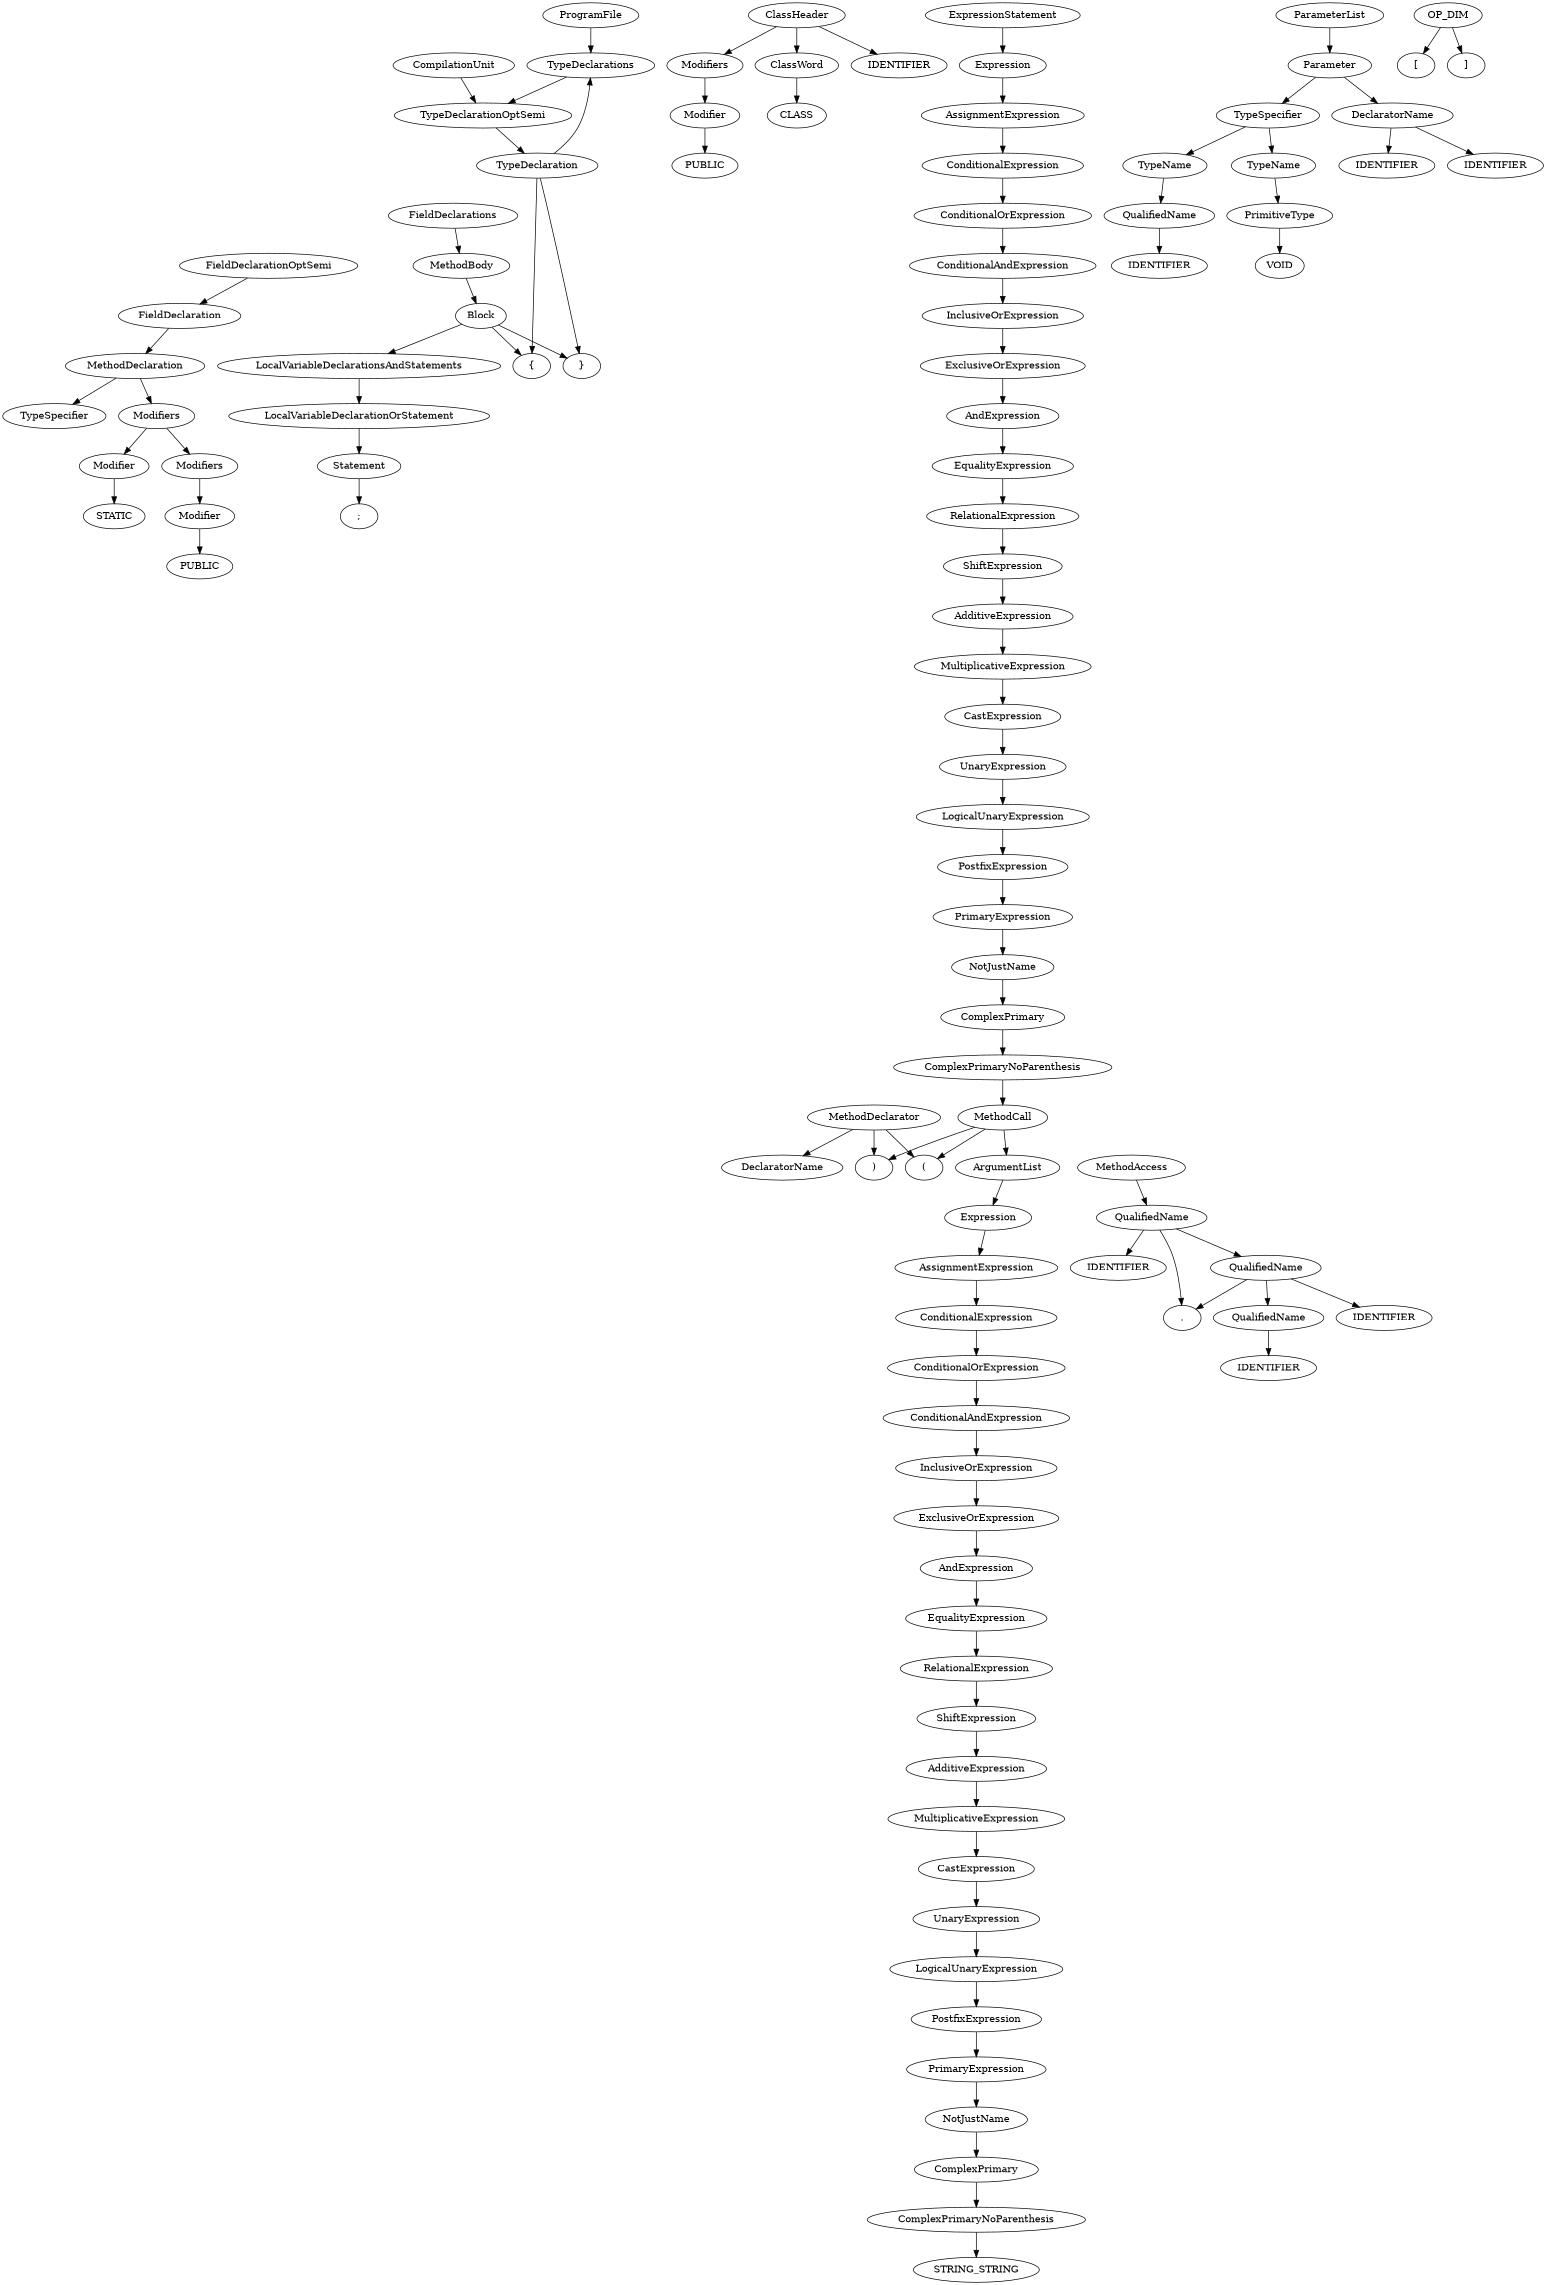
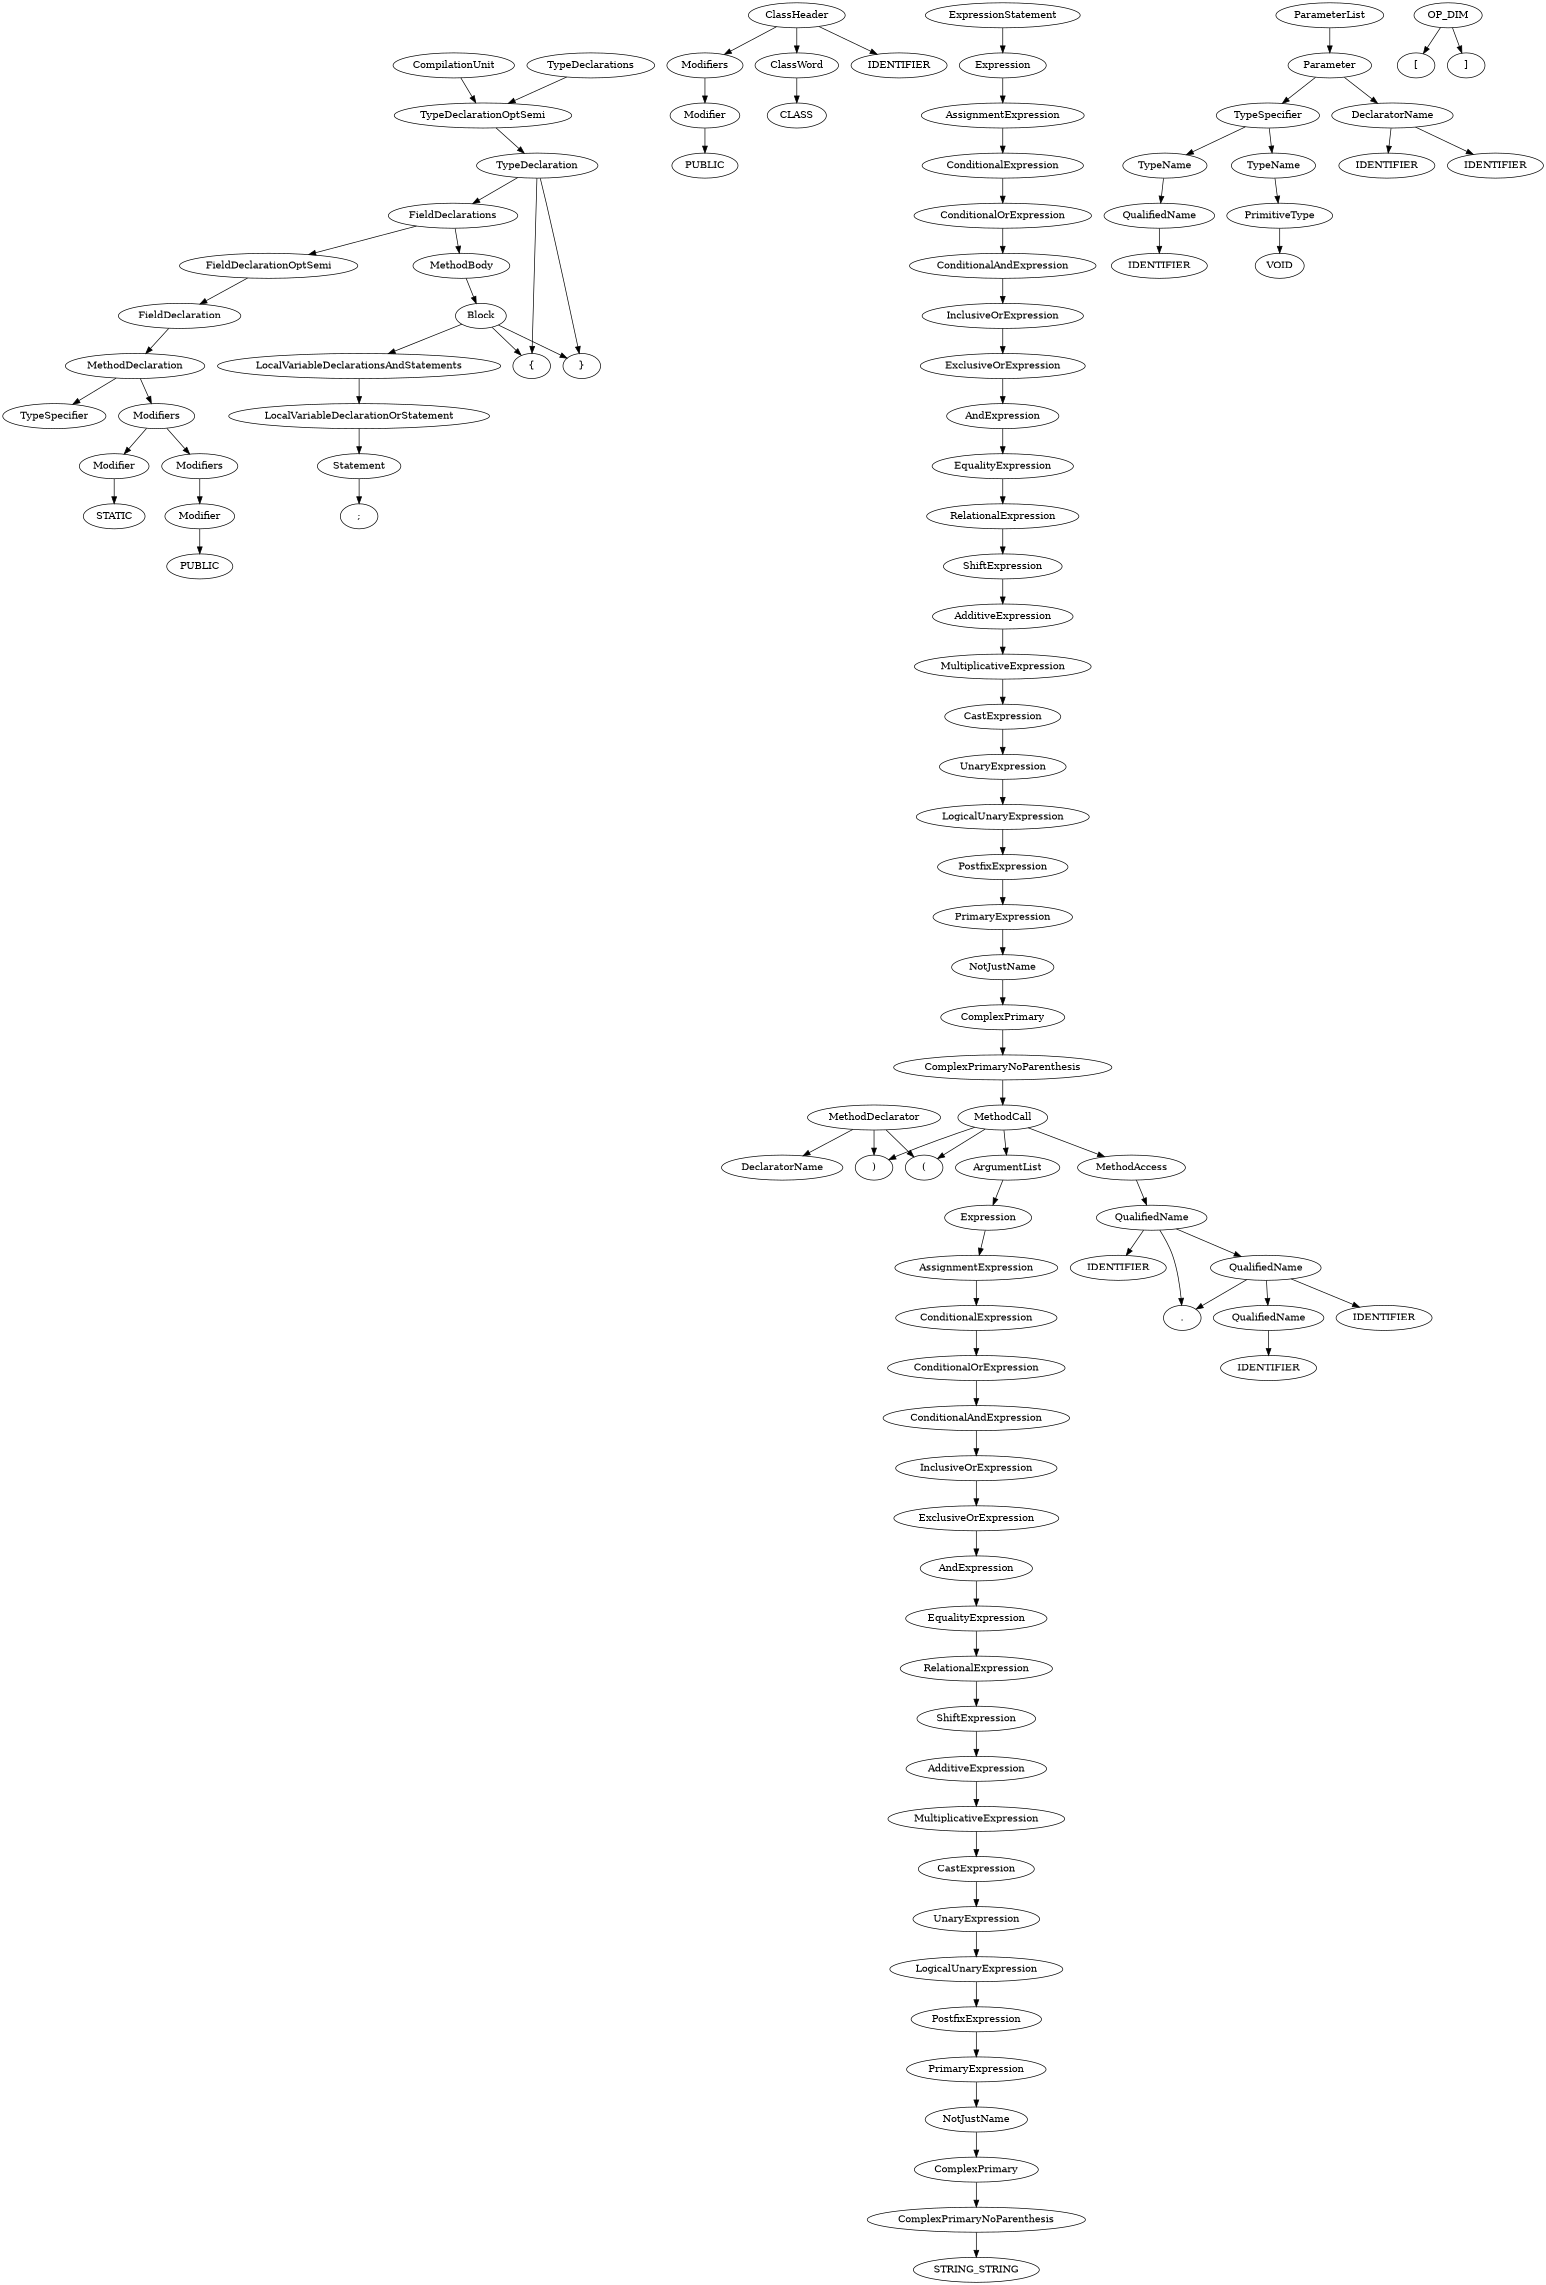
node "ProgramFile": removed
edge "TypeDeclaration" -> "TypeDeclarations": now "TypeDeclaration" -> "FieldDeclarations"
edge "FieldDeclarations" -> "FieldDeclarationOptSemi": added
edge "MethodCall" -> "MethodAccess": added
